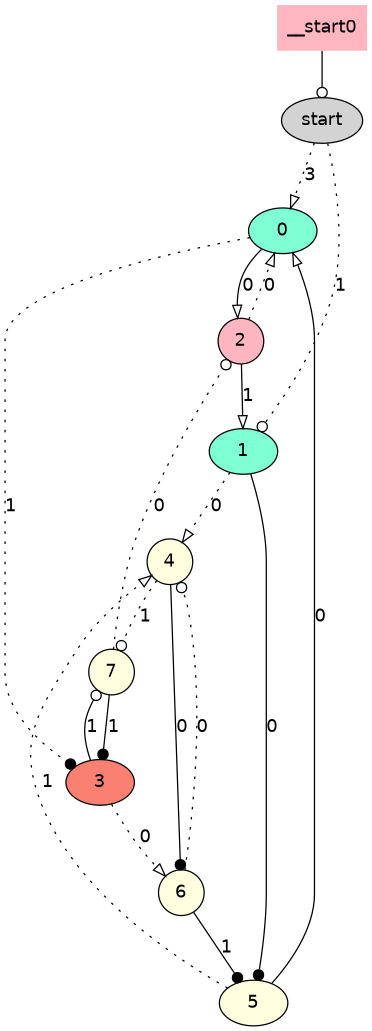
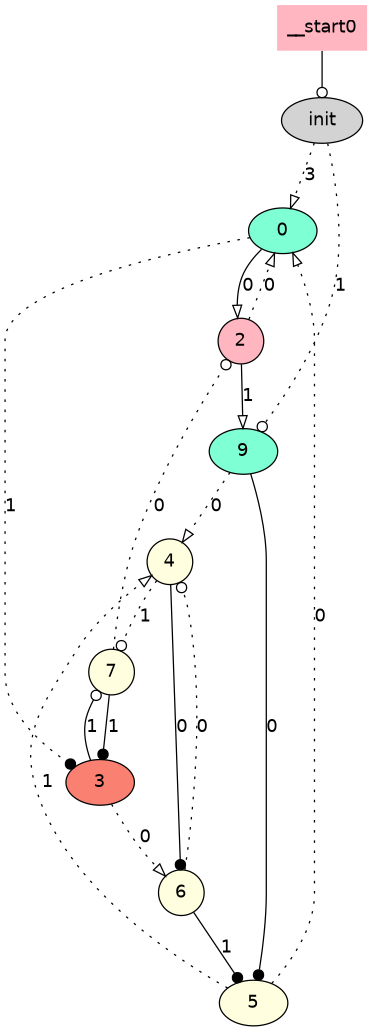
node "start": label "start" -> "init"
node "1": label "1" -> "9"
edge "5" -> "0": style solid -> dotted
